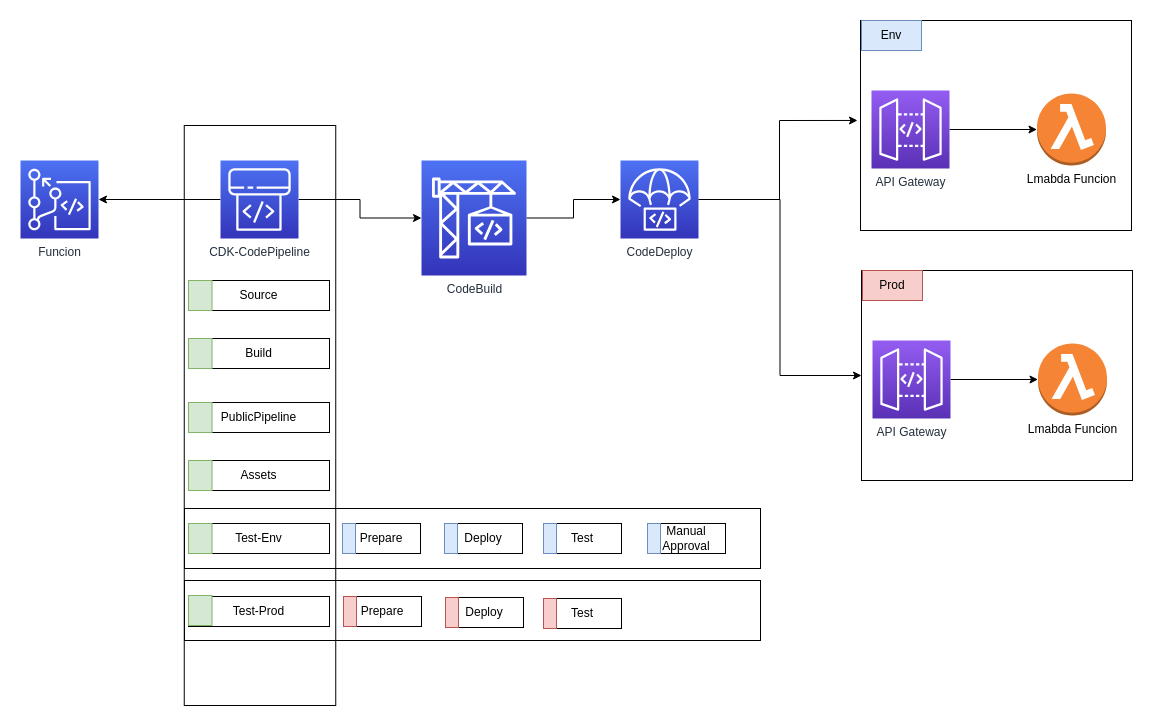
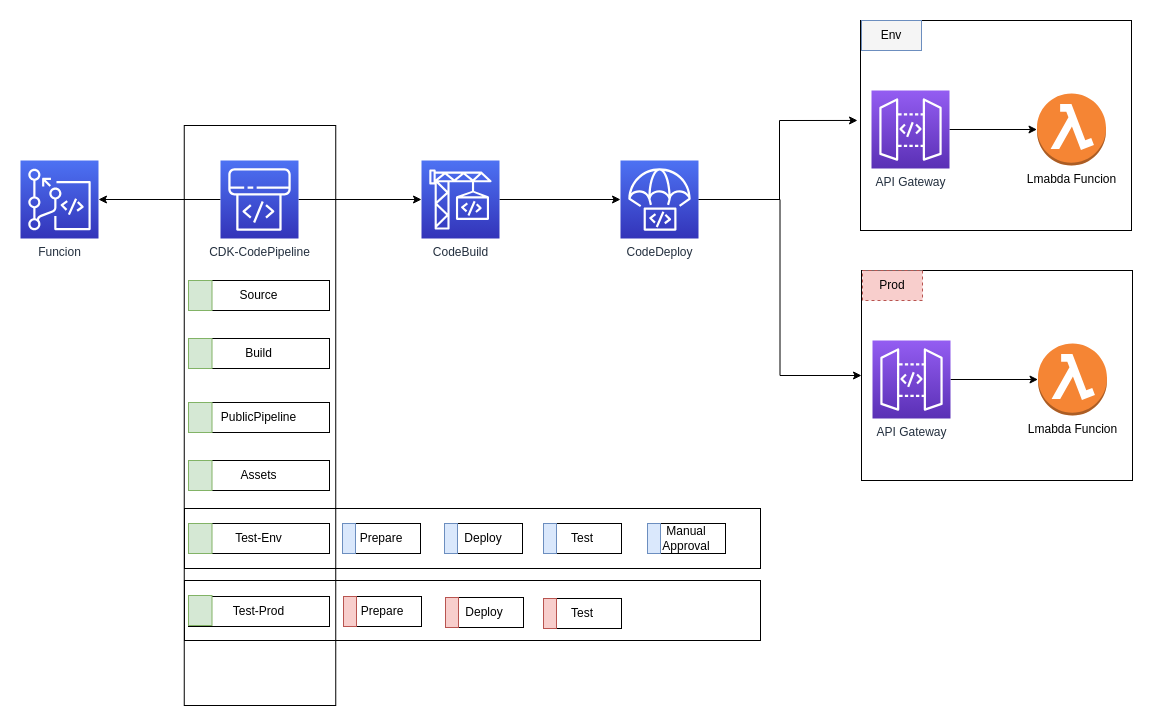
node "Env": fillcolor #dae8fc -> #f5f5f5
node "CodeBuild": size 105x115 -> 78x78
node "Prod": style solid -> dashed
